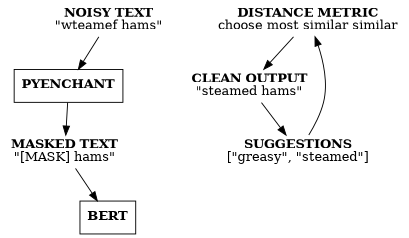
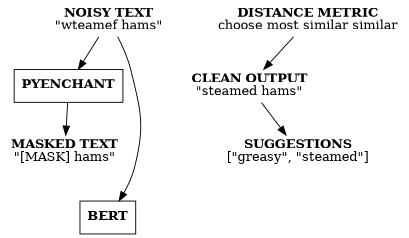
edge "SUGGESTIONS" -> "DISTANCE METRIC": removed
edge "MASKED TEXT" -> "BERT": now "NOISY TEXT" -> "BERT"
